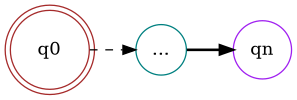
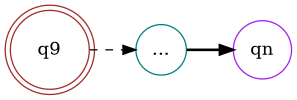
node "q0": label "q0" -> "q9"
